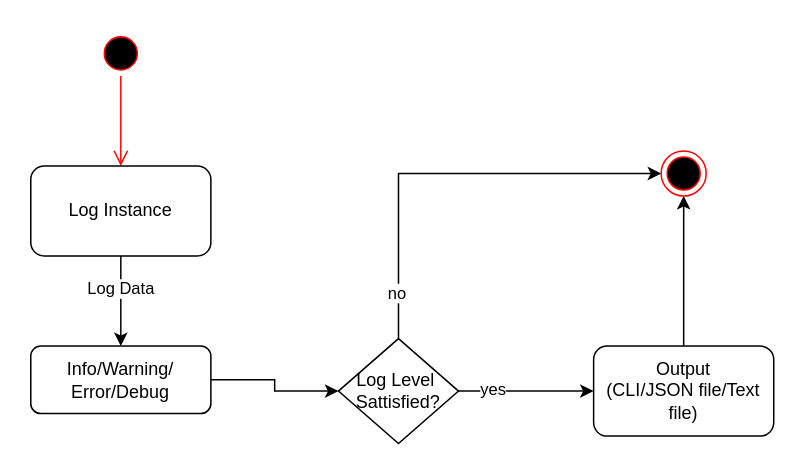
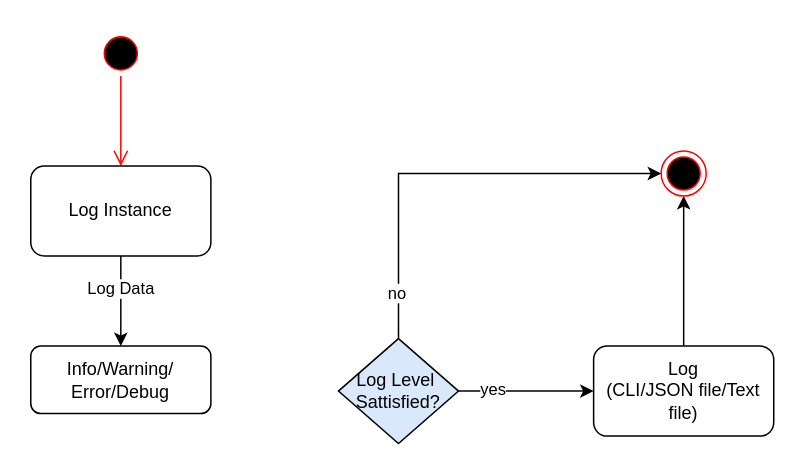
edge "Info/Warning/ Error/Debug" -> "Log Level Sattisfied?": removed
node "Log Level Sattisfied?": fillcolor #ffffff -> #dae8fc
node "Output (CLI/JSON file/Text file)": label "Output (CLI/JSON file/Text file)" -> "Log (CLI/JSON file/Text file)"
